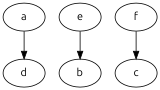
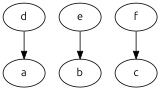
edge "a" -> "d": reversed
